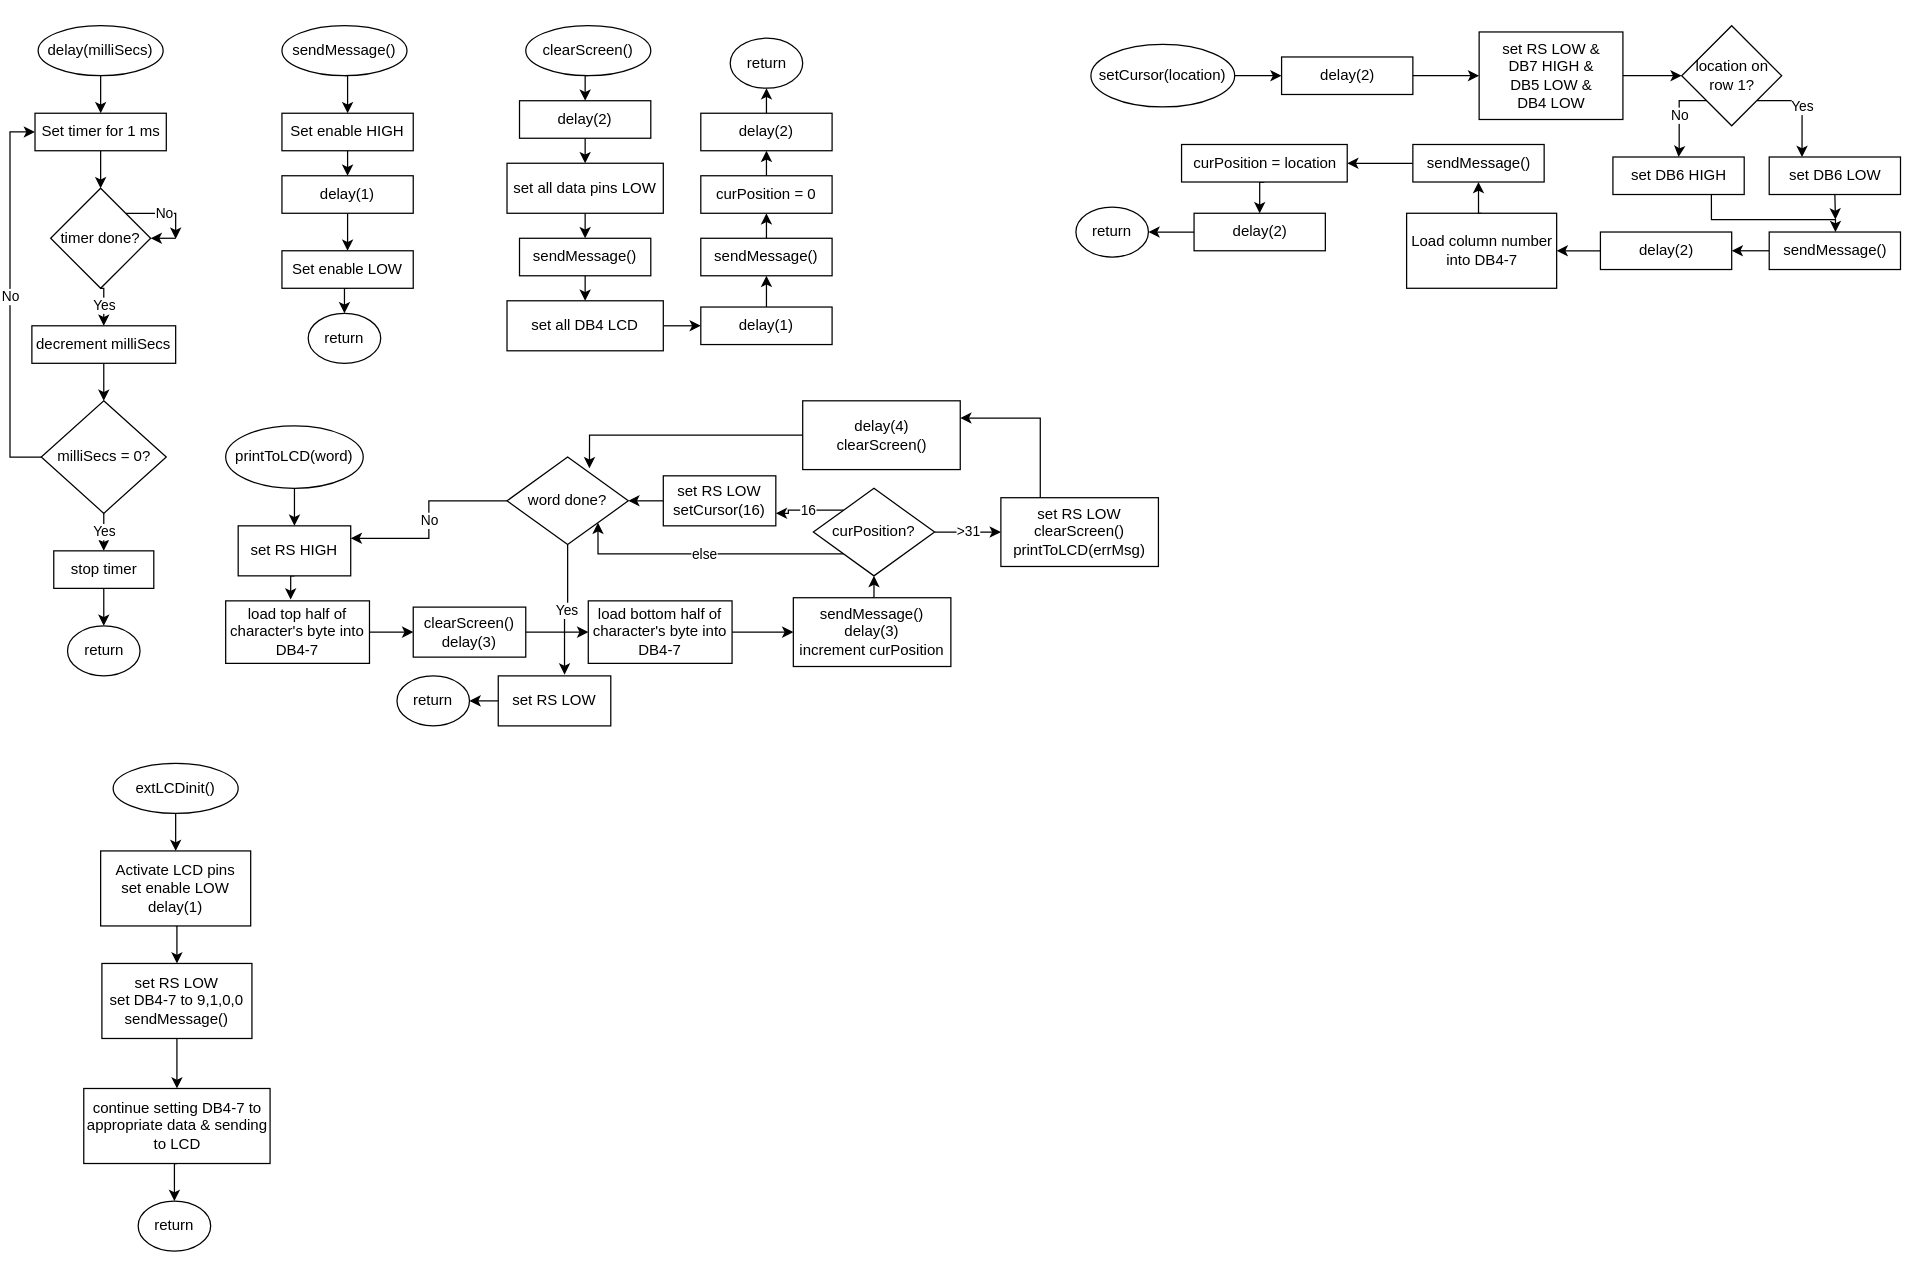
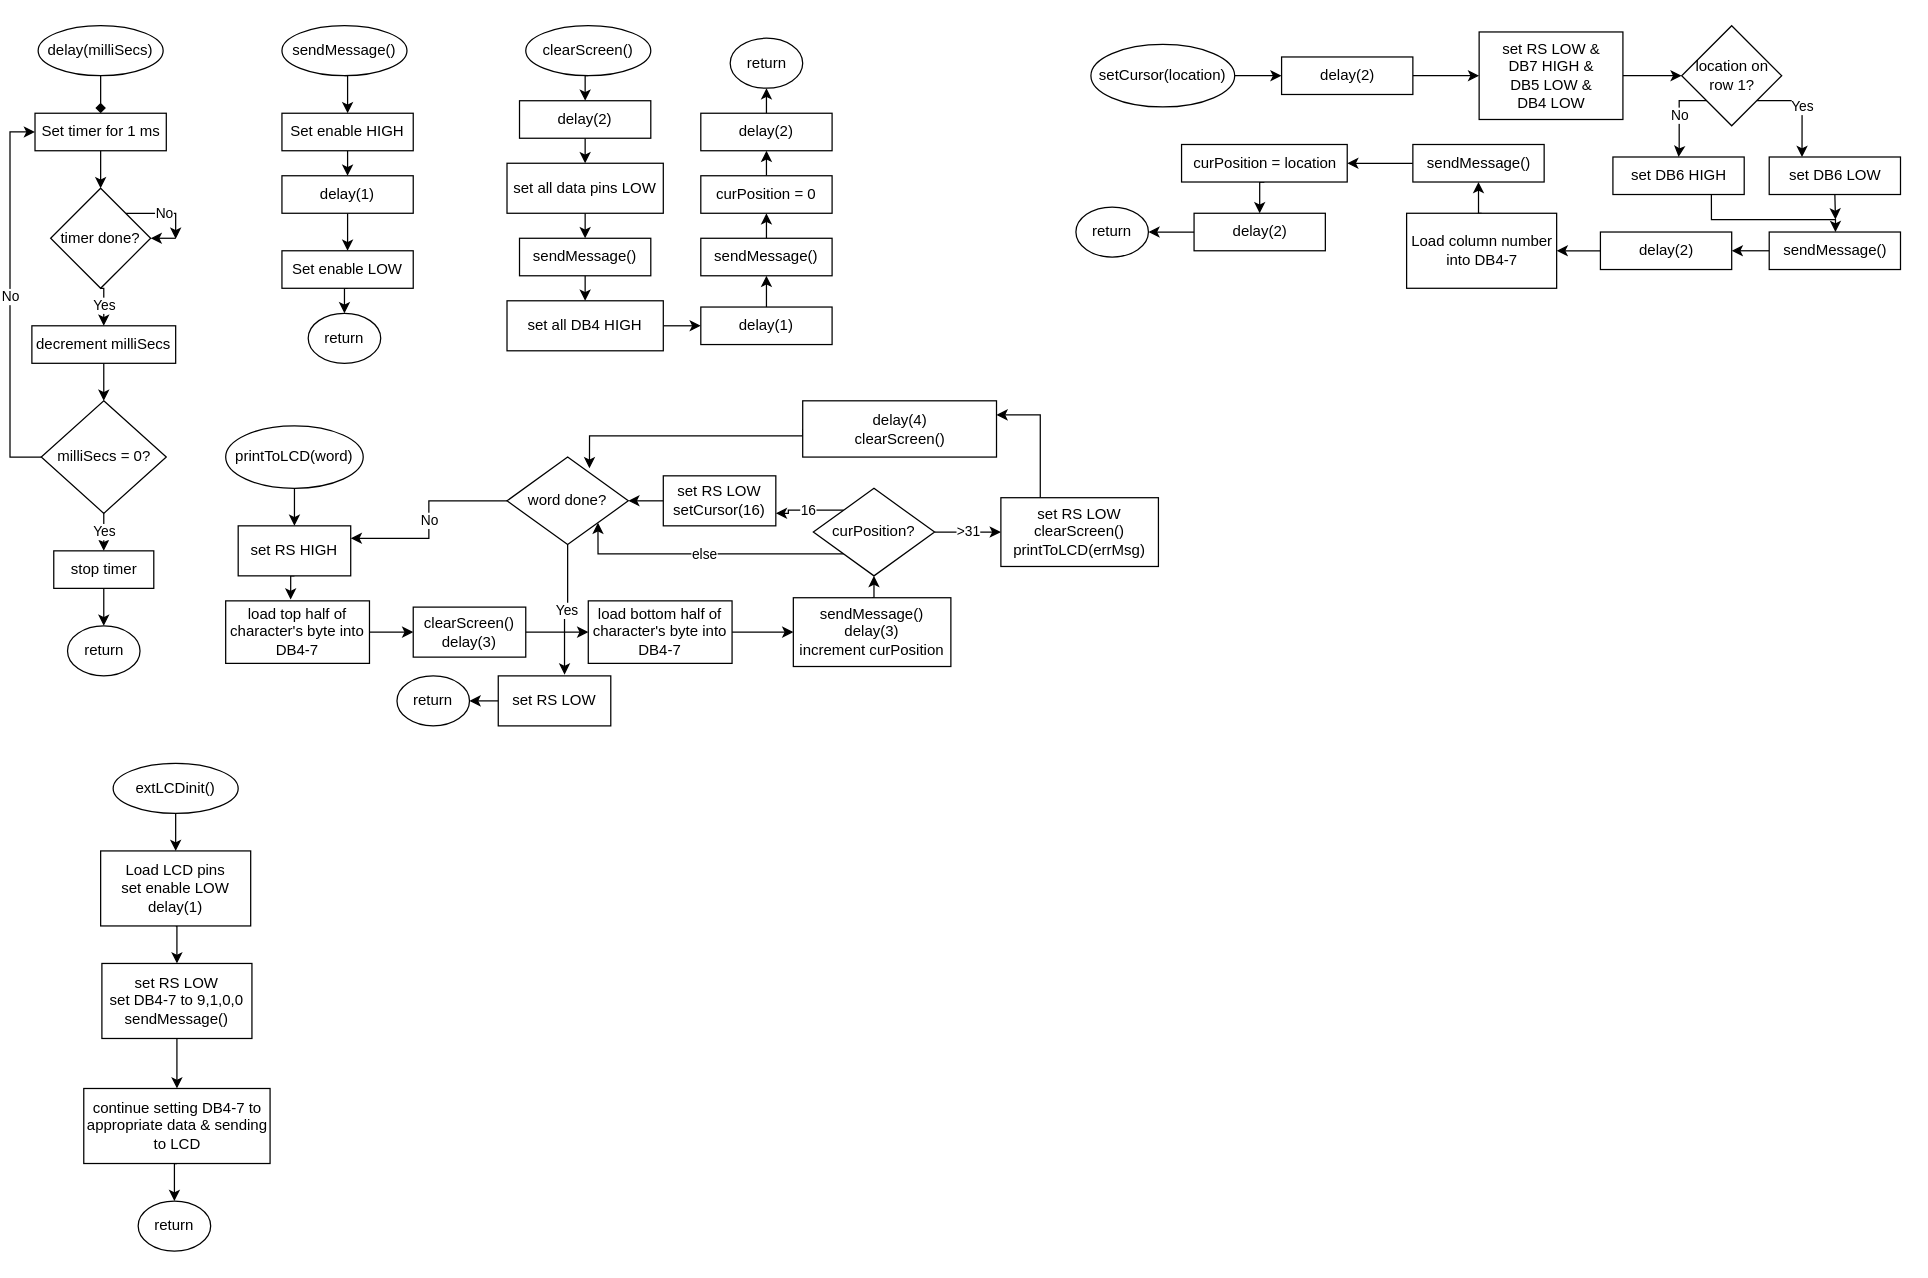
edge "delay(milliSecs)" -> "Set timer for 1 ms": arrowhead classic -> diamond
node "set all DB4 LCD": label "set all DB4 LCD" -> "set all DB4 HIGH"
node "delay(4) clearScreen()": size 158x69 -> 194x56
node "Activate LCD pins set enable LOW delay(1)": label "Activate LCD pins set enable LOW delay(1)" -> "Load LCD pins set enable LOW delay(1)"
